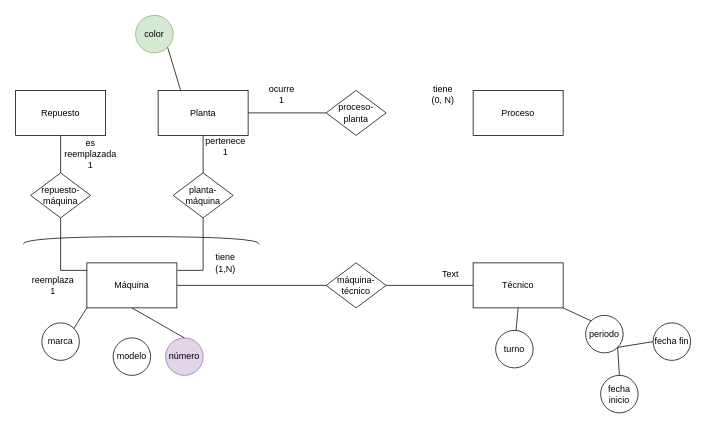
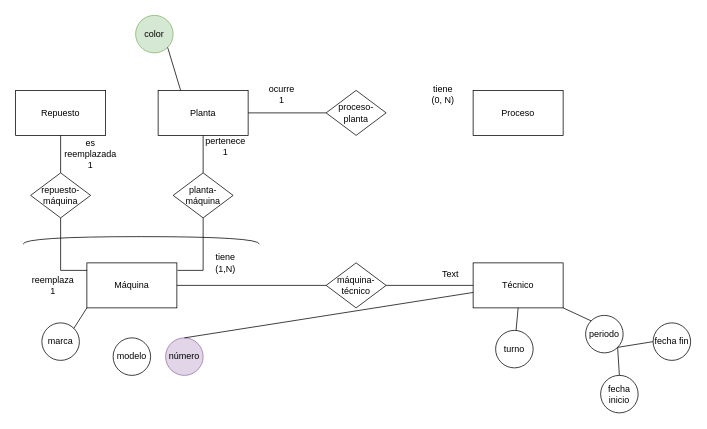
edge "Máquina" -- "número": now "Técnico" -- "número"
